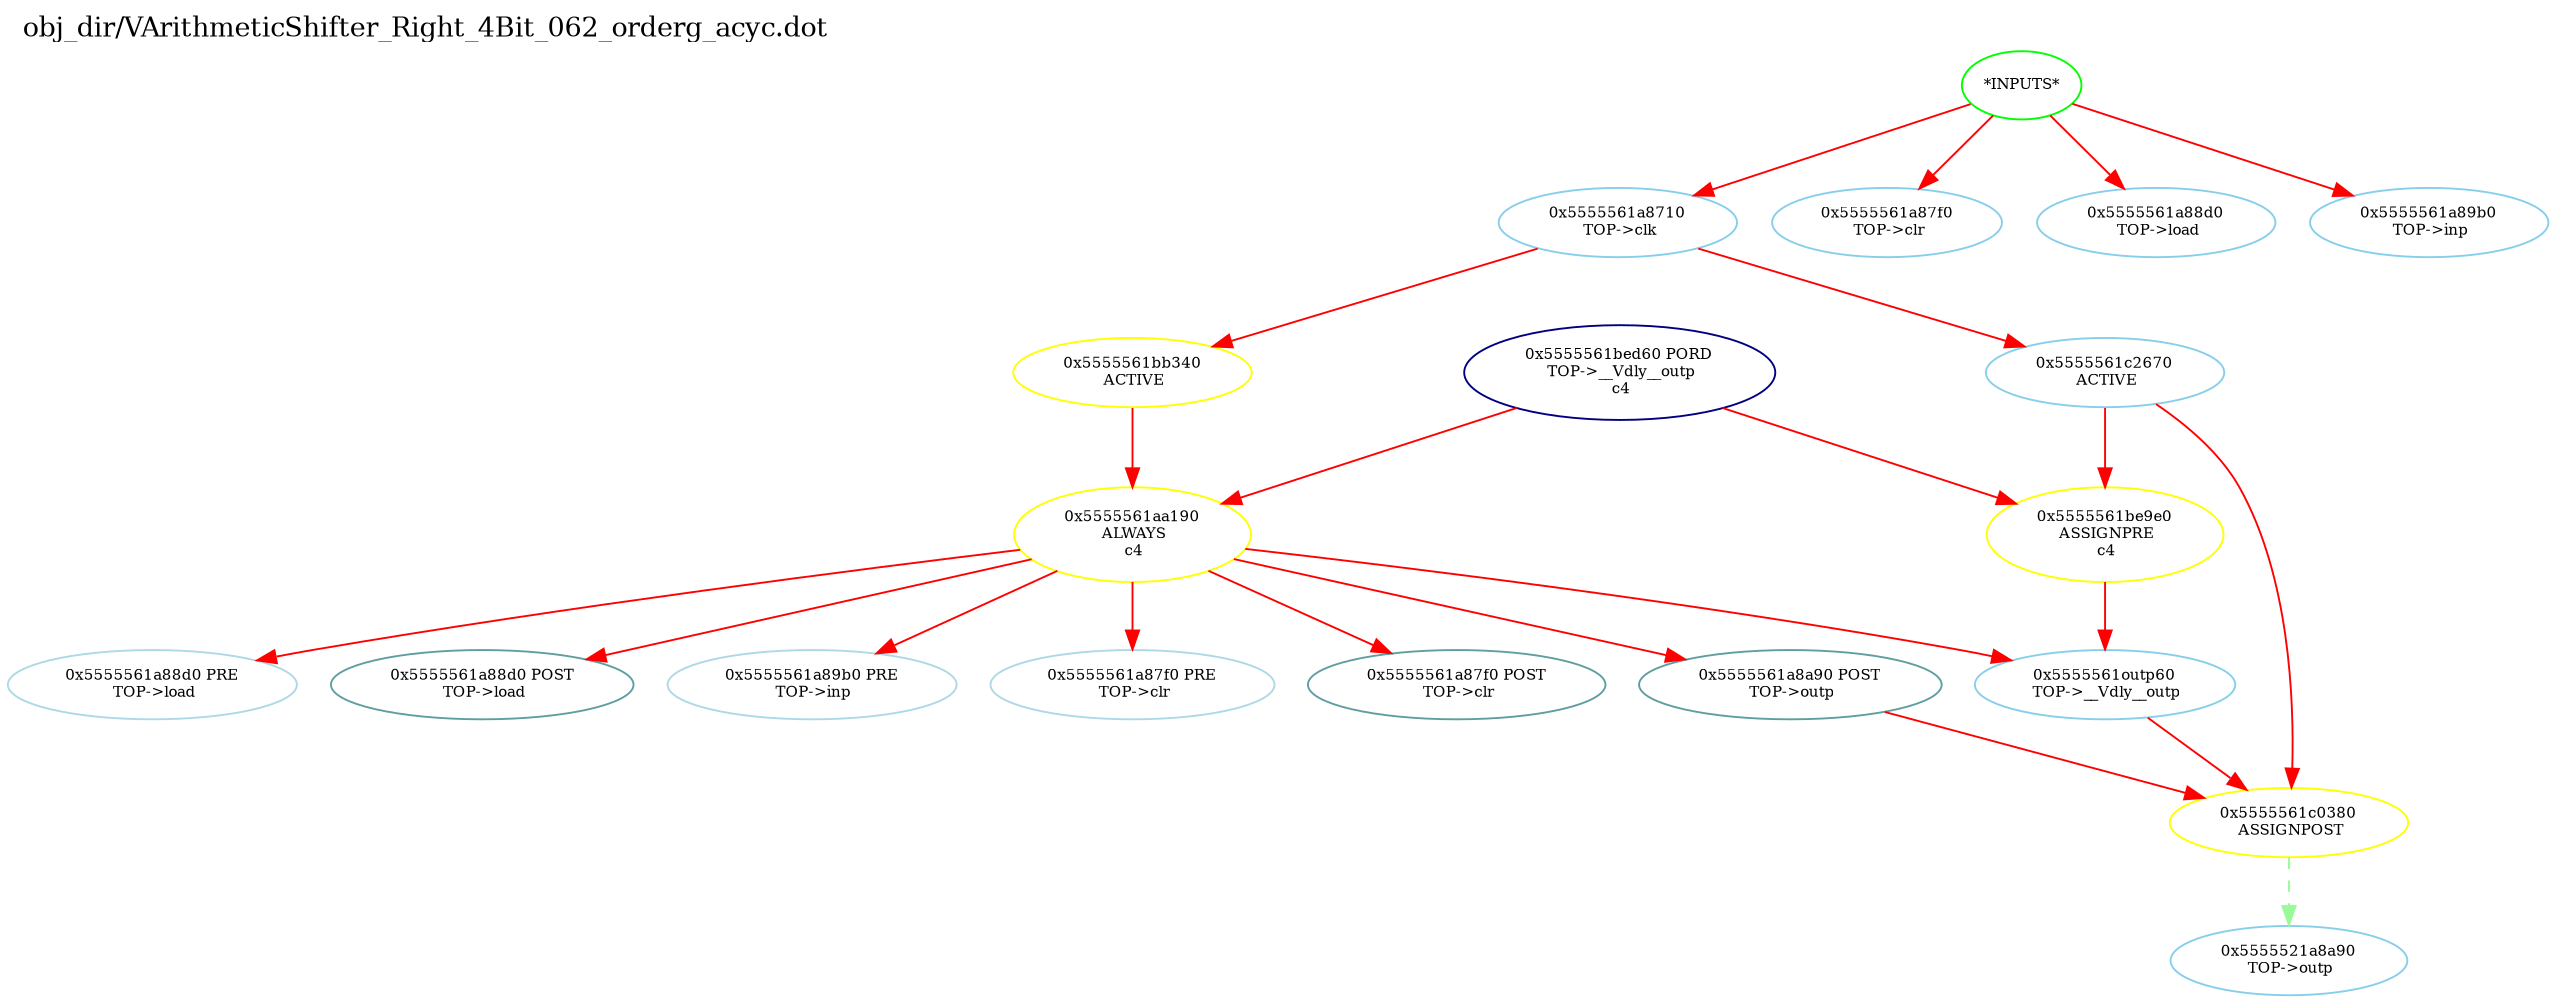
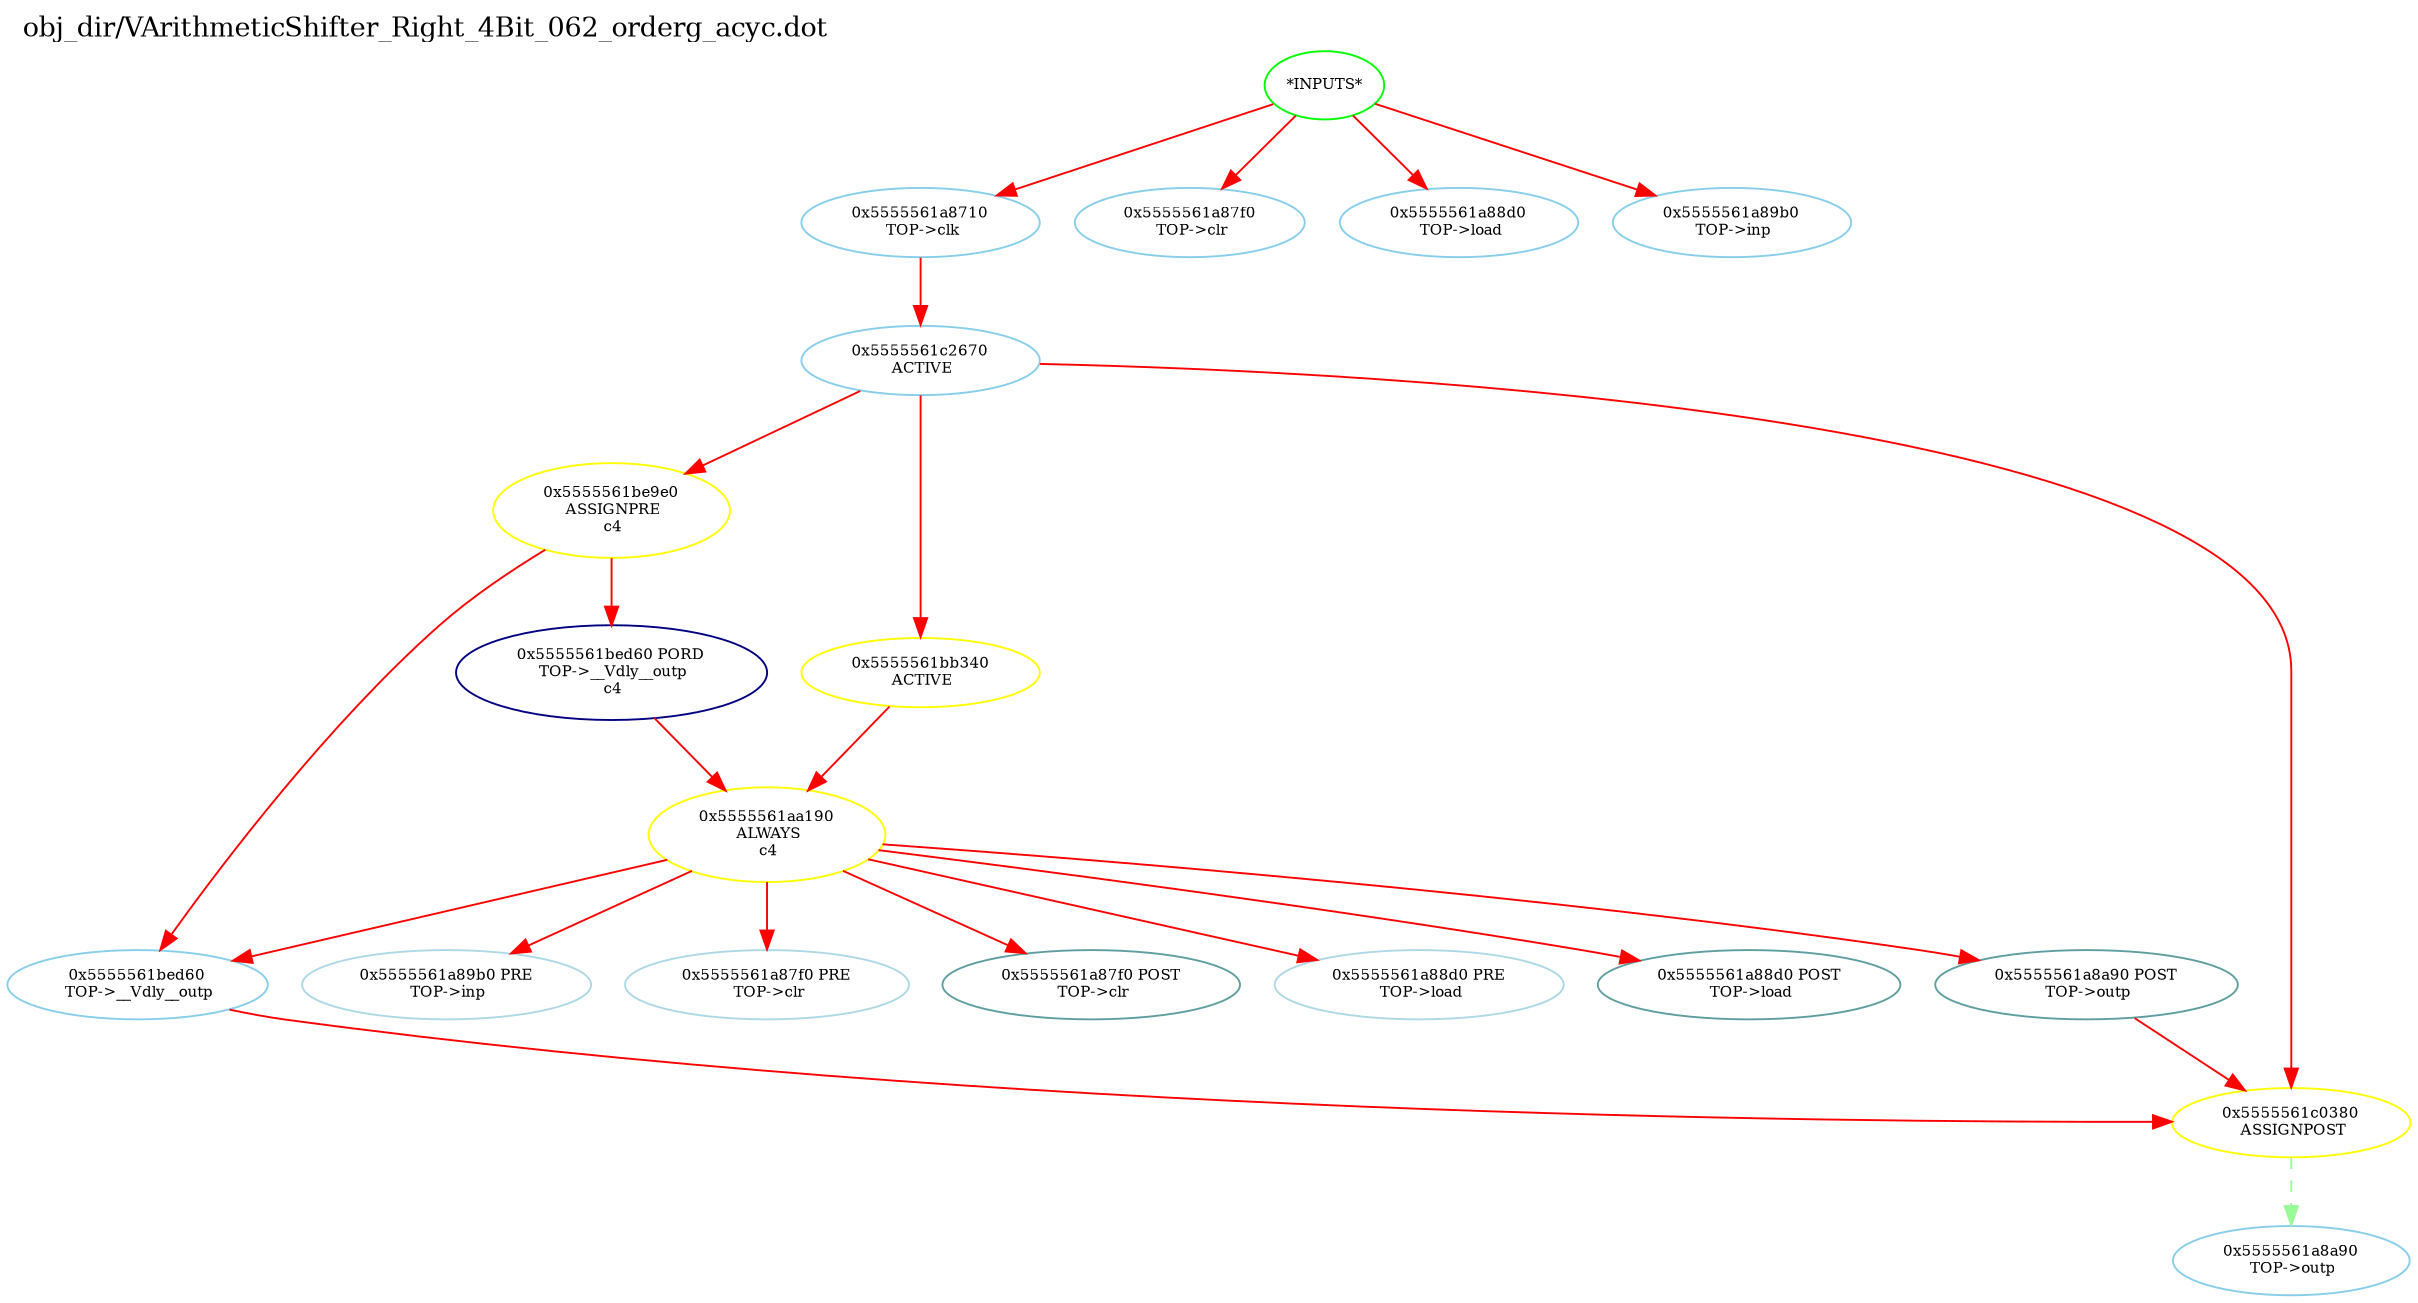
edge "0x5555561a8710 TOP->clk" -> "0x5555561bb340 ACTIVE": now "0x5555561c2670 ACTIVE" -> "0x5555561bb340 ACTIVE"
edge "0x5555561bed60 PORD TOP->__Vdly__outp c4" -> "0x5555561be9e0 ASSIGNPRE c4": reversed
node "0x5555561outp60 TOP->__Vdly__outp": label "0x5555561outp60 TOP->__Vdly__outp" -> "0x5555561bed60 TOP->__Vdly__outp"
node "0x5555521a8a90 TOP->outp": label "0x5555521a8a90 TOP->outp" -> "0x5555561a8a90 TOP->outp"
